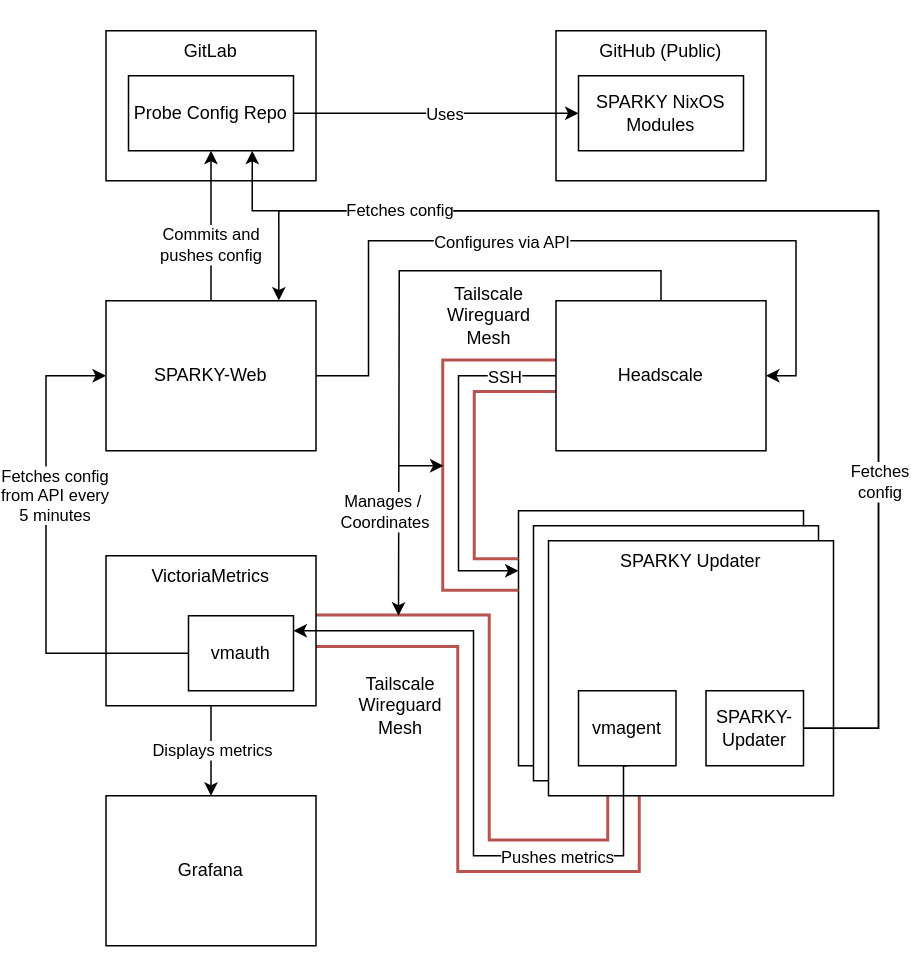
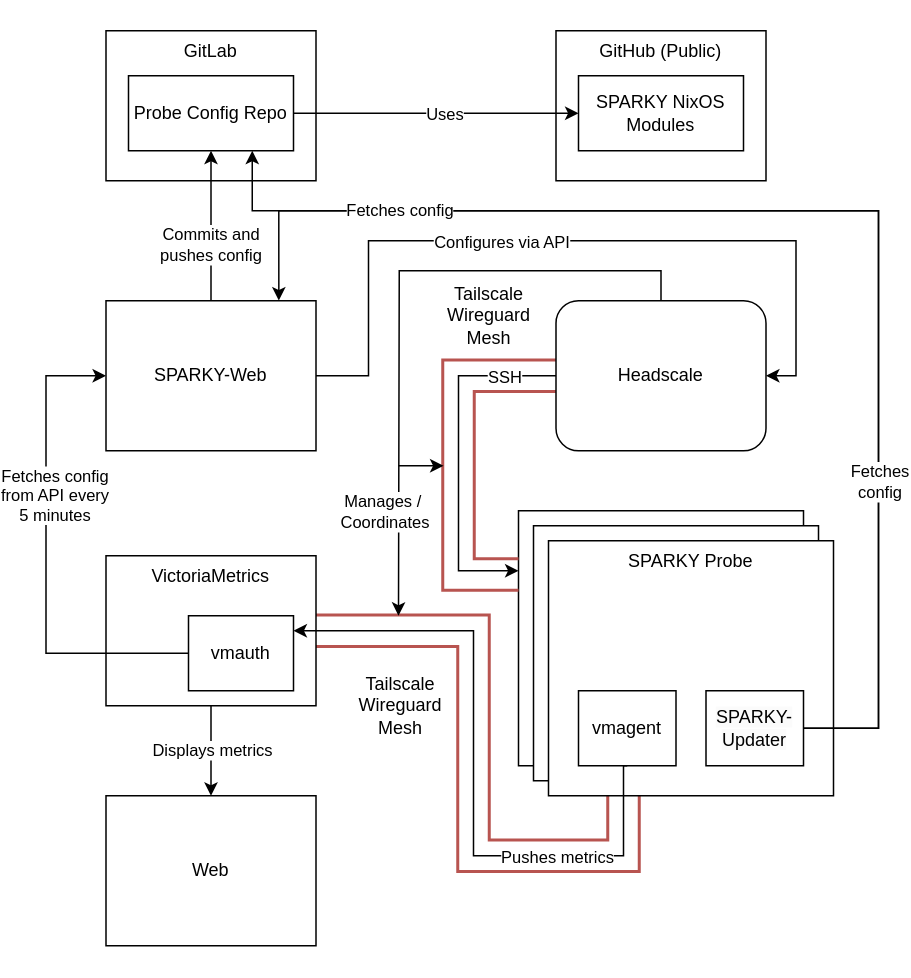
node "Headscale": shape rectangle -> rounded rectangle
node "SPARKY Updater": label "SPARKY Updater" -> "SPARKY Probe"
node "Grafana": label "Grafana" -> "Web"
